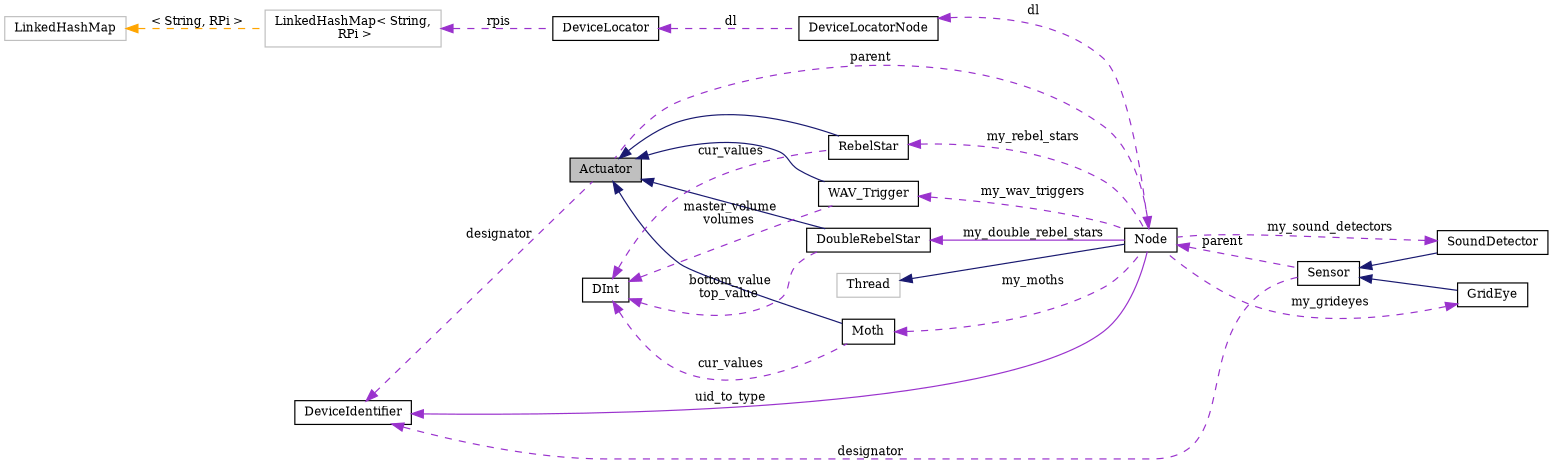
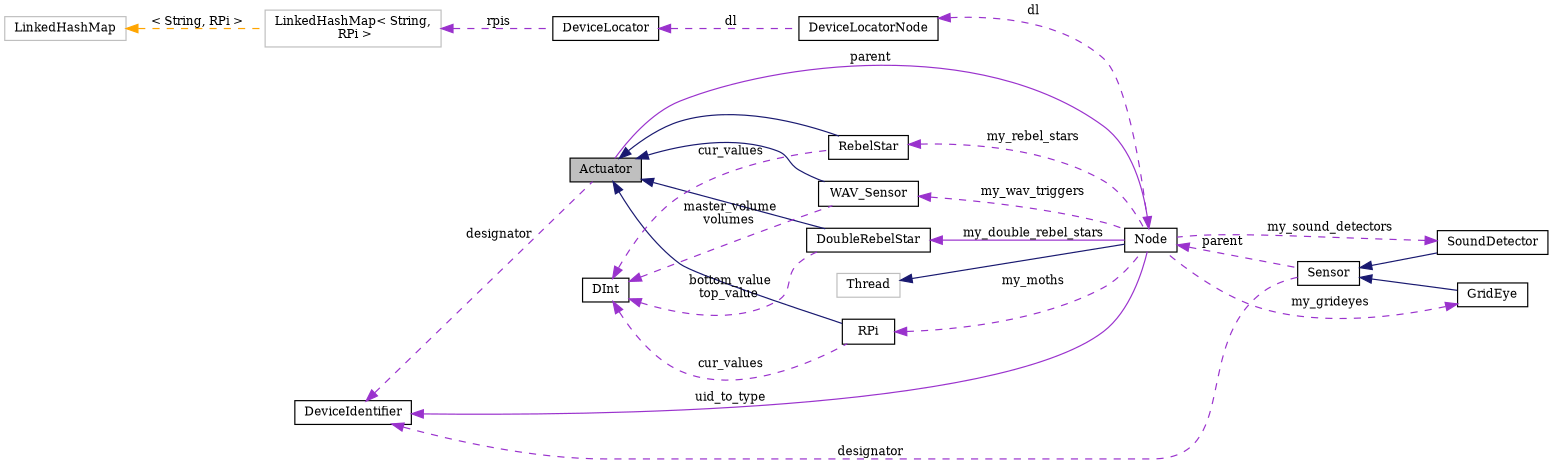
edge "Actuator" -> "Node": style dashed -> solid
node "WAV_Trigger": label "WAV_Trigger" -> "WAV_Sensor"
node "Moth": label "Moth" -> "RPi"
